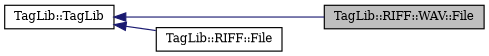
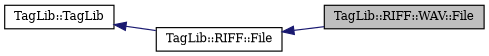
edge "TagLib::RIFF::WAV::File" -> "TagLib::TagLib": now "TagLib::RIFF::WAV::File" -> "TagLib::RIFF::File"
